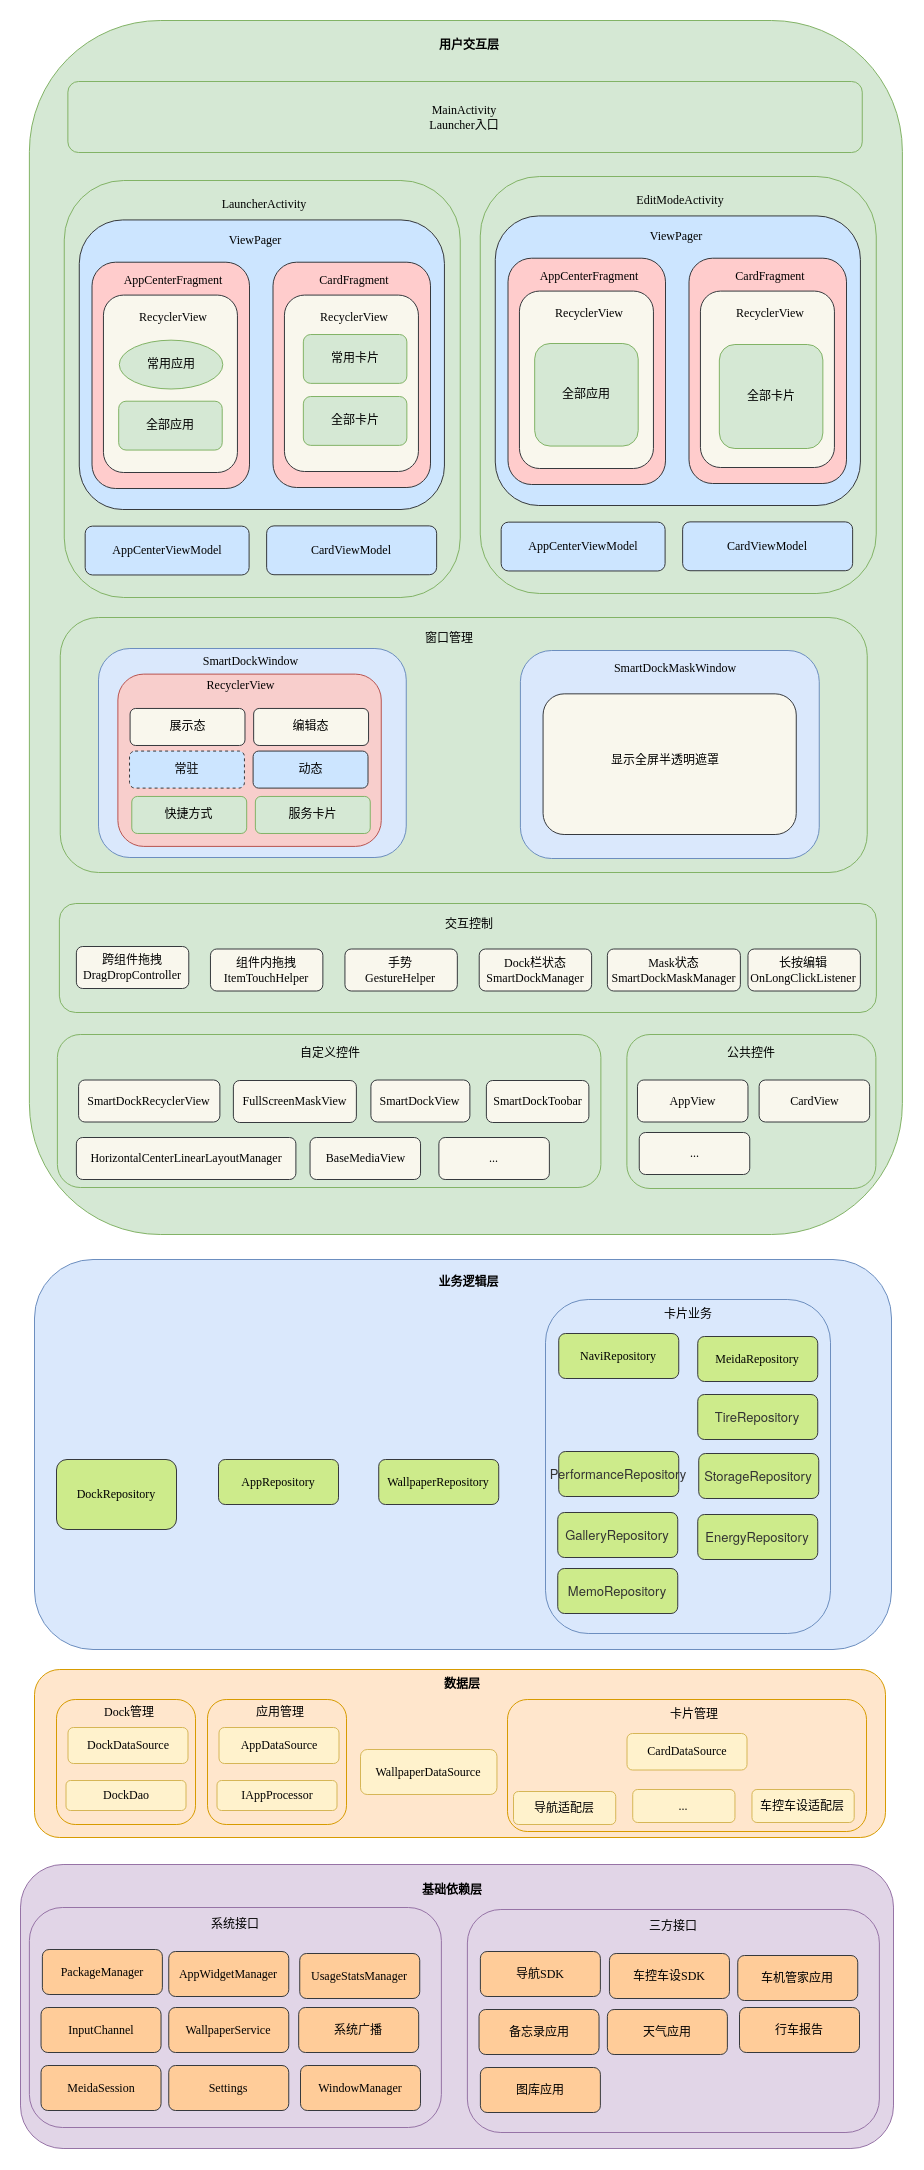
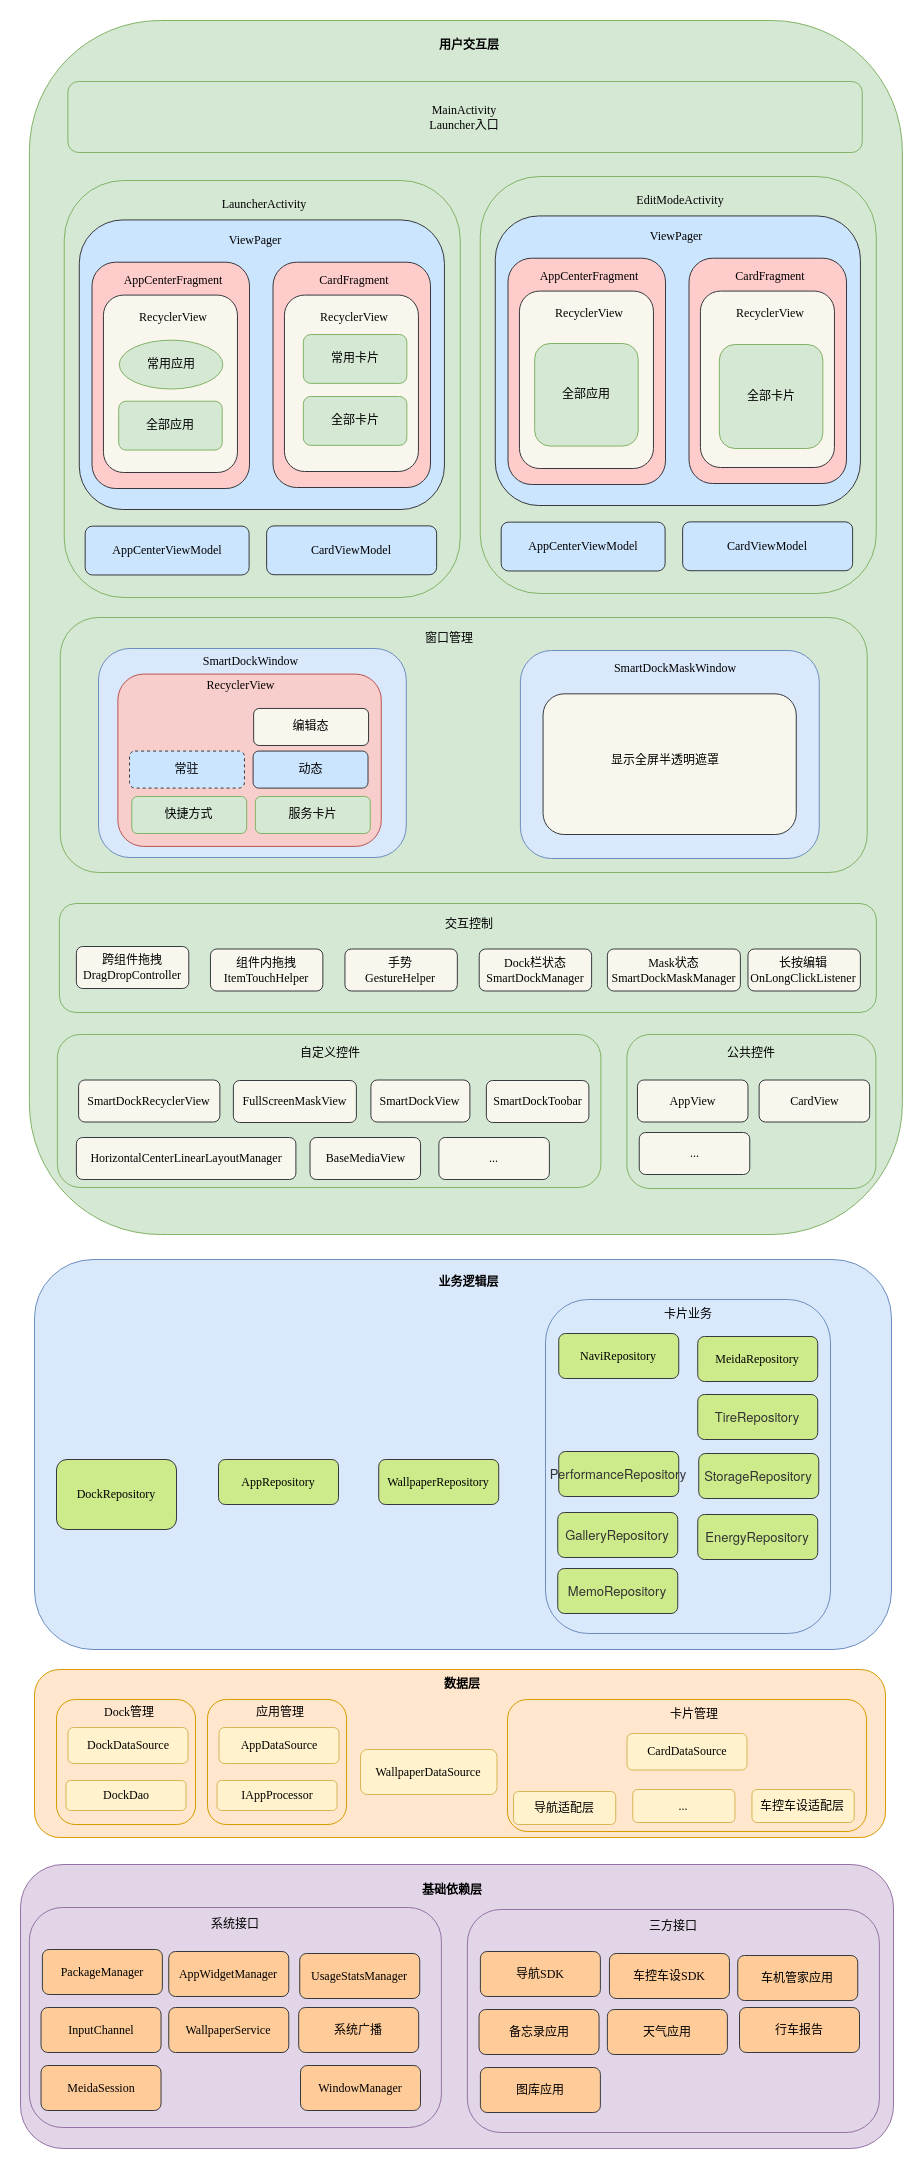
node "展示态": removed
node "Settings": removed
